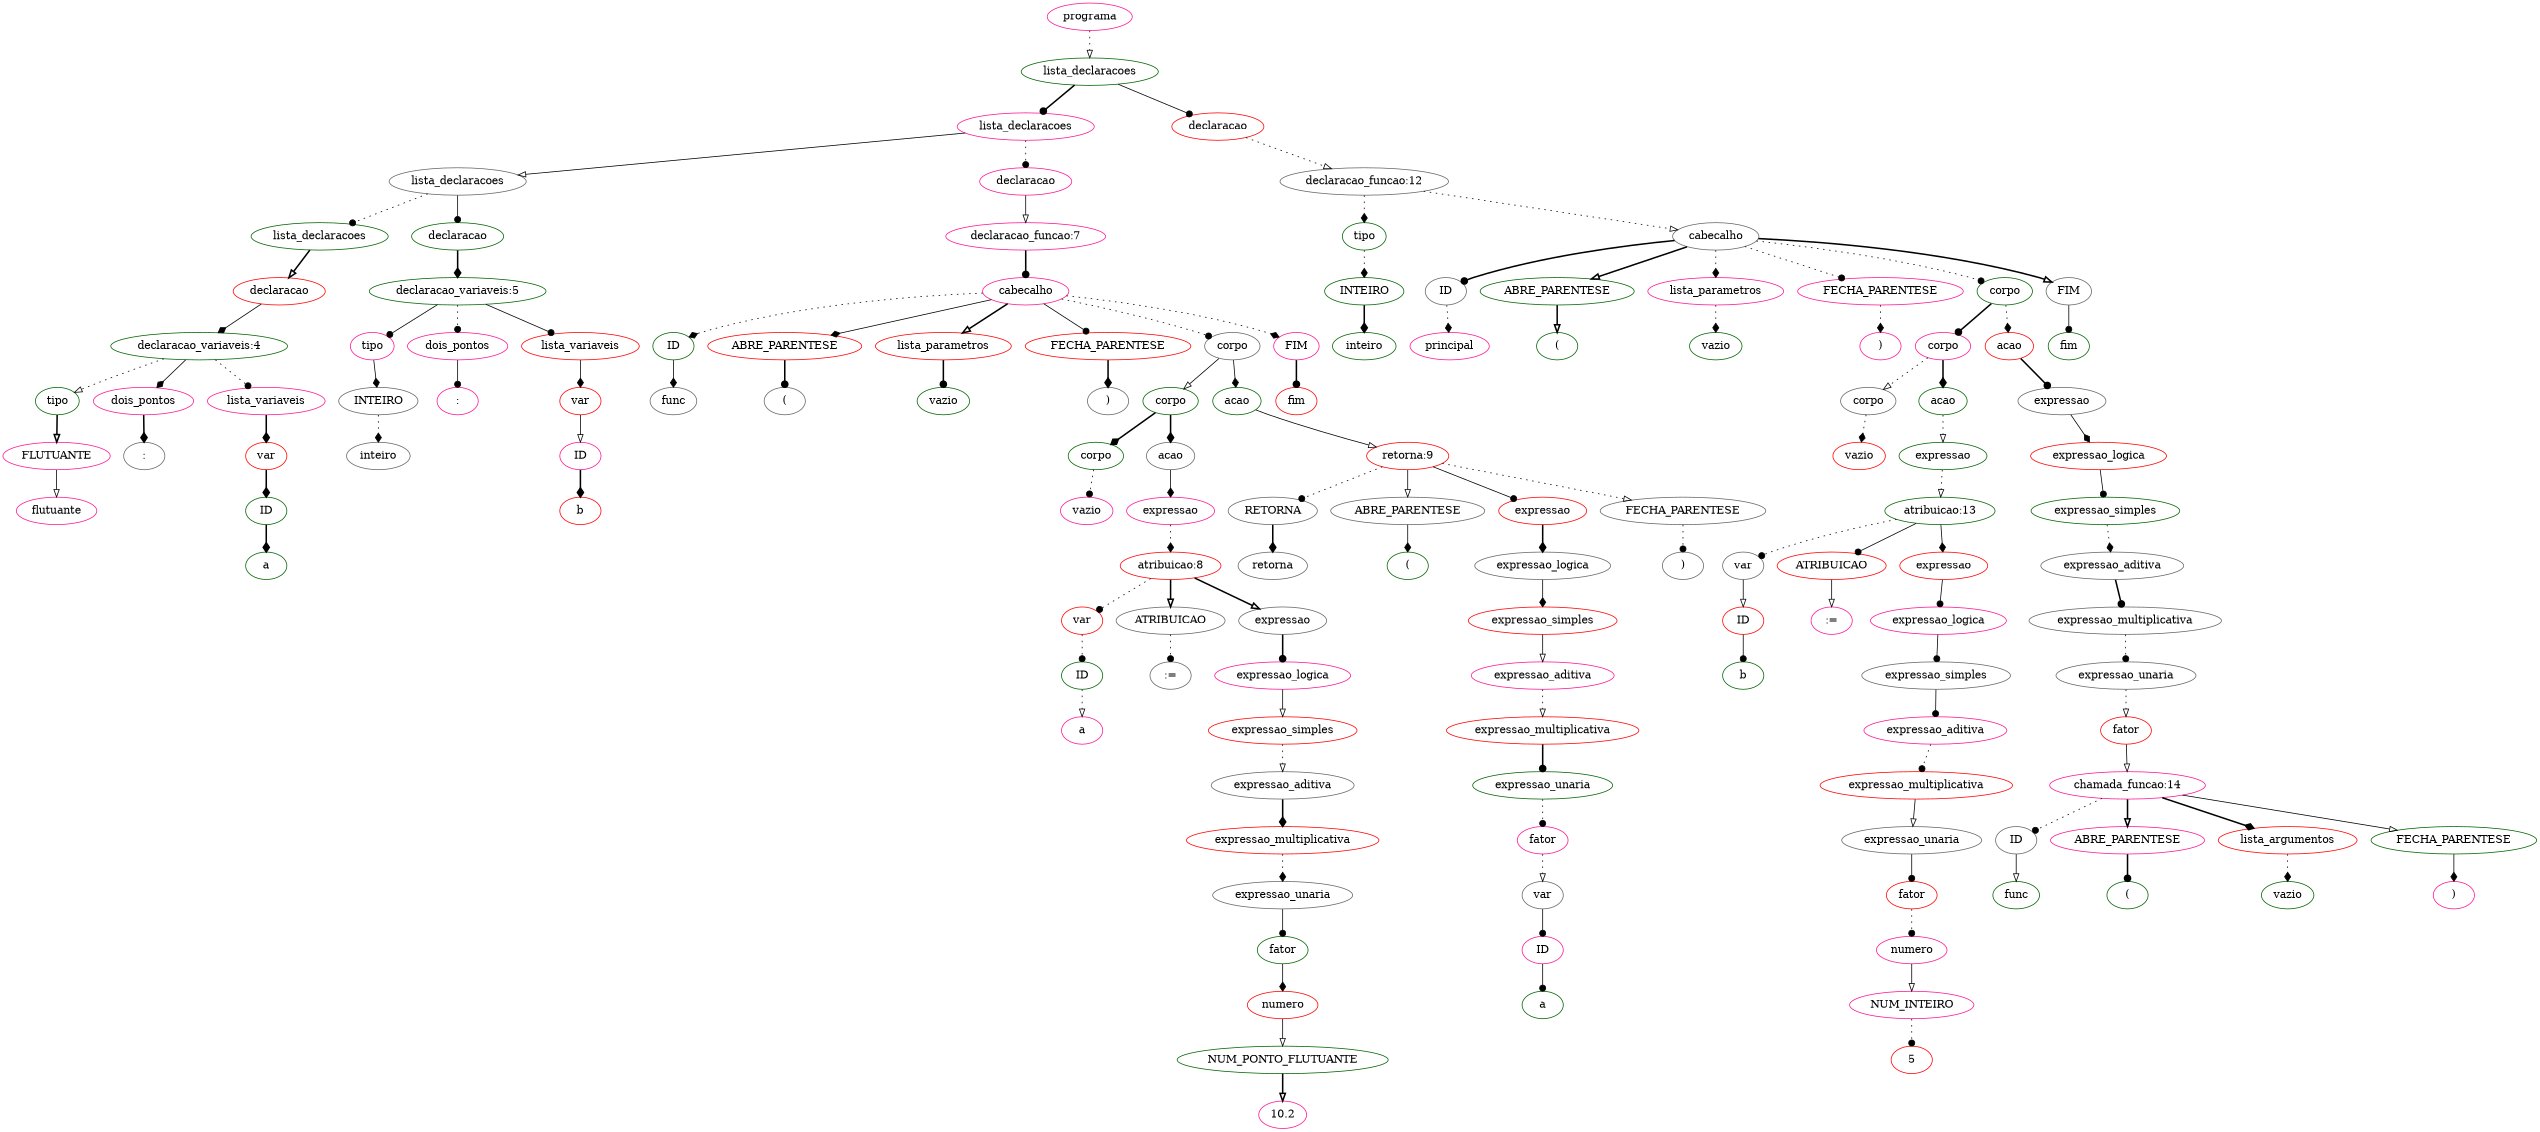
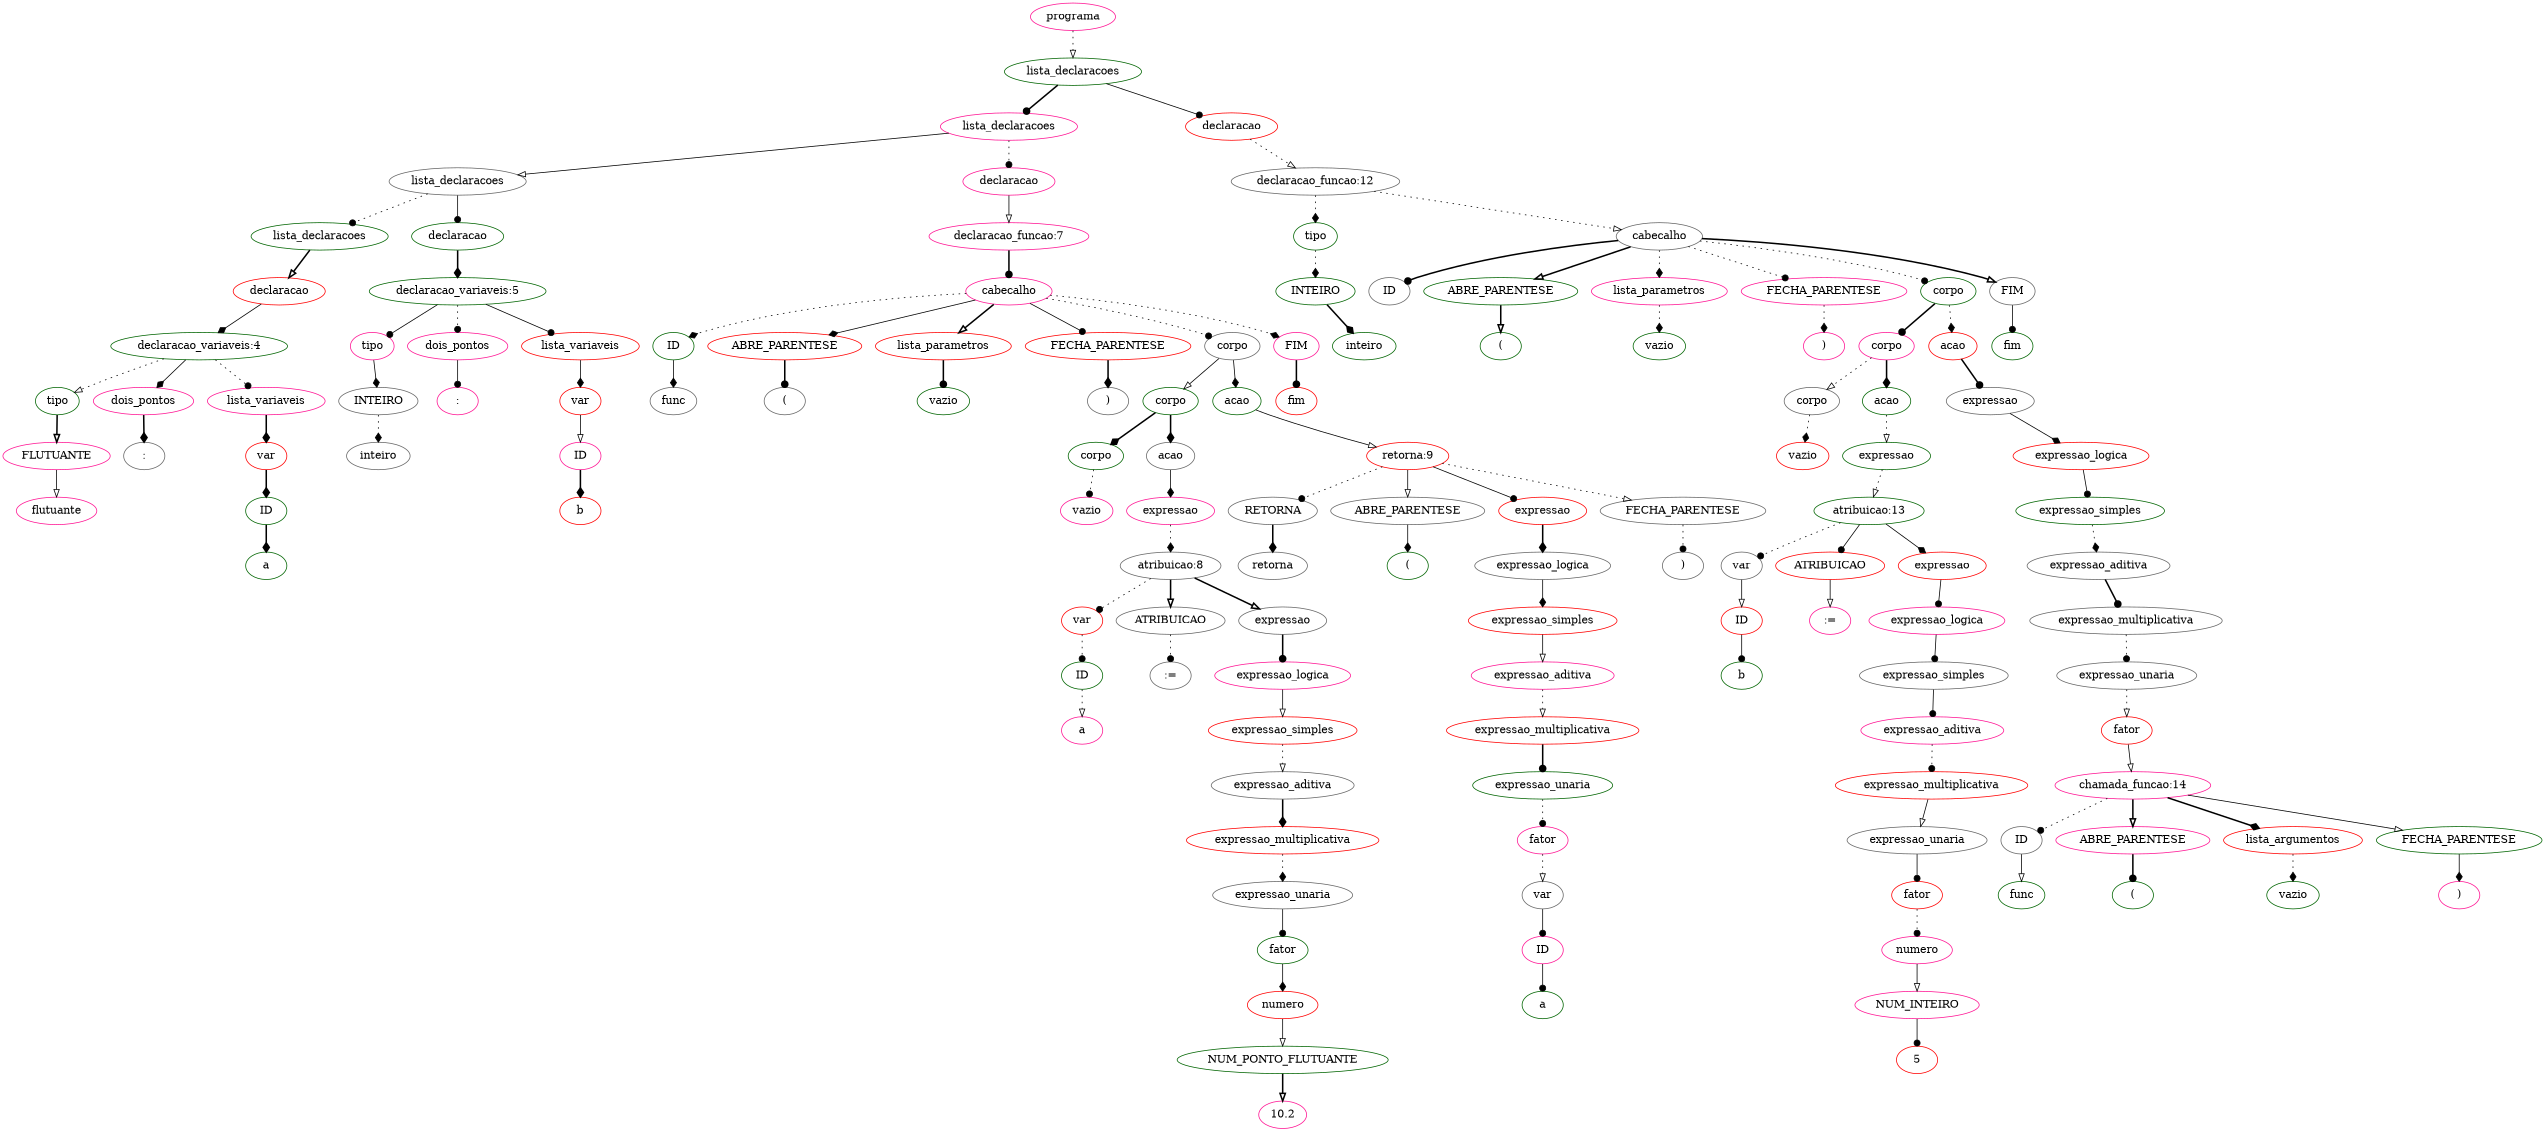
node "principal": removed
node "atribuicao:8": color red -> gray40
edge "NUM_INTEIRO" -> "5": style dotted -> solid
